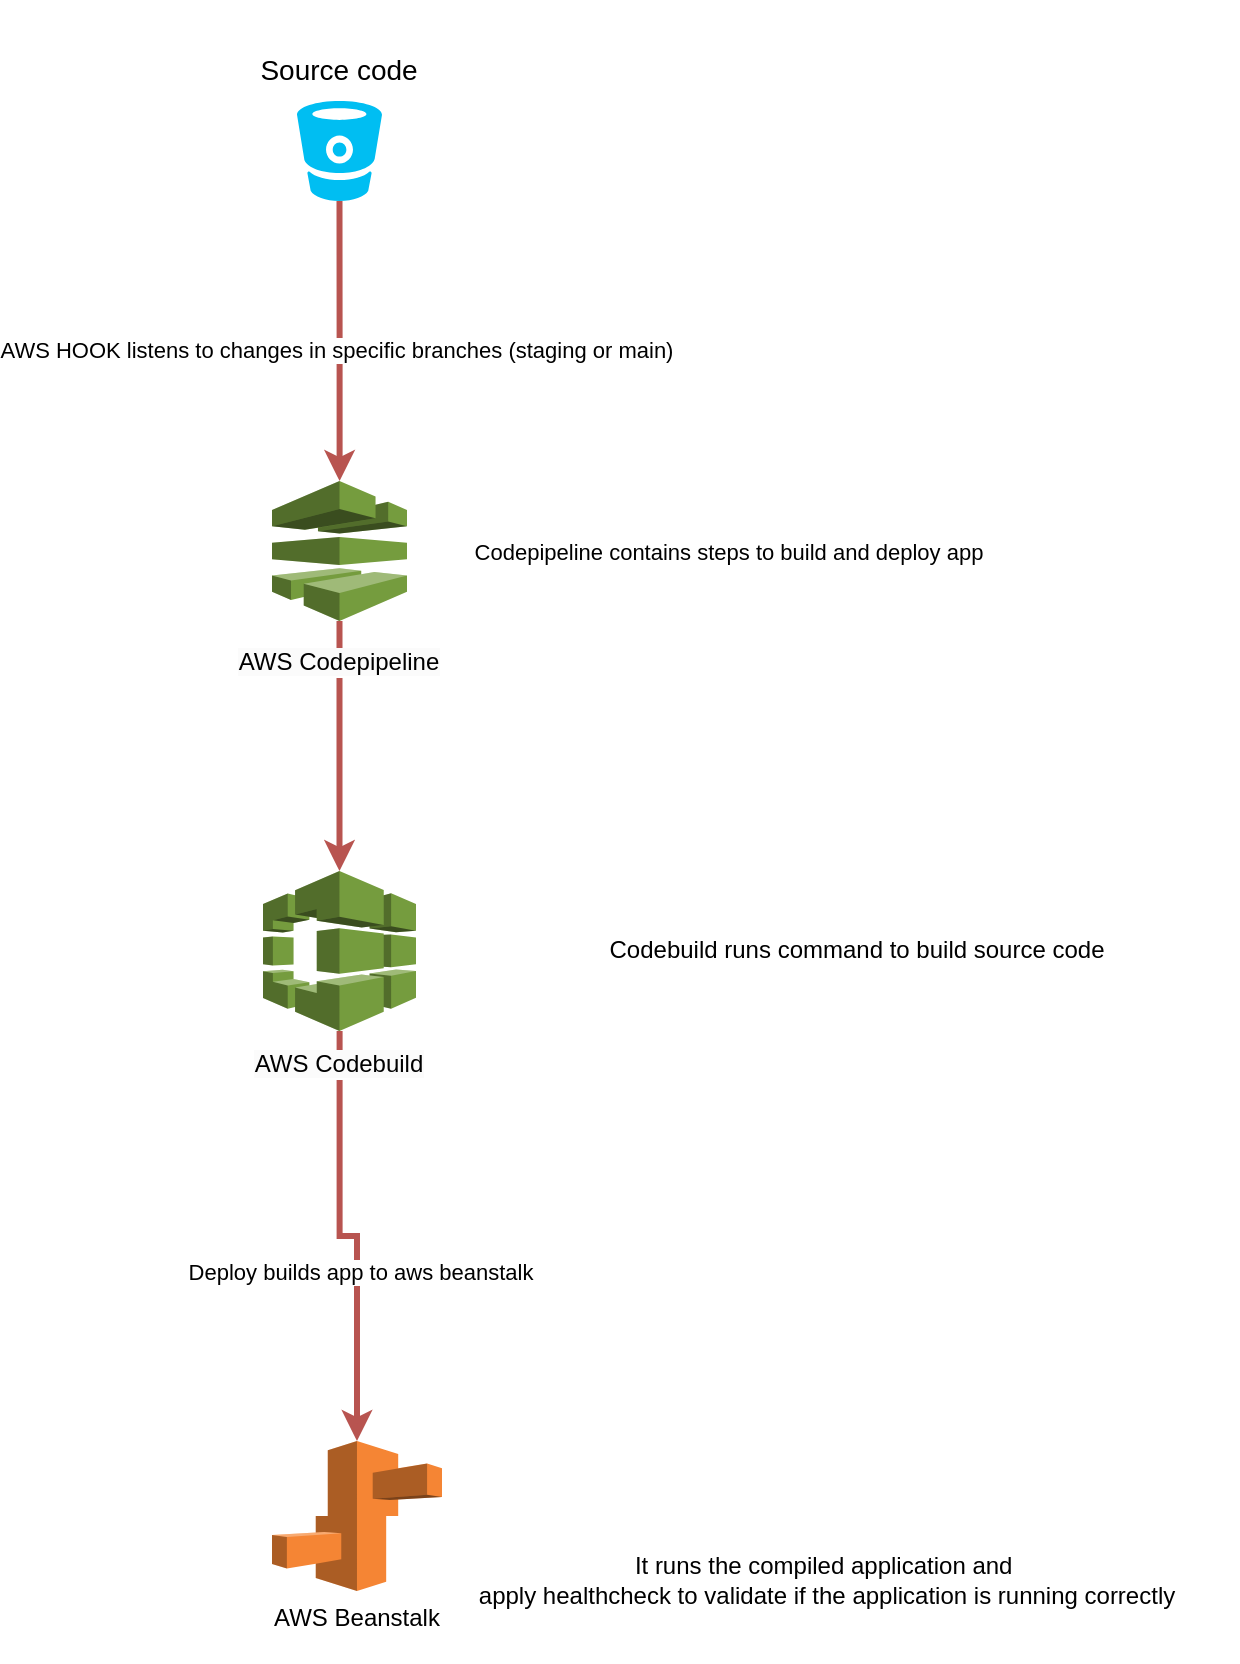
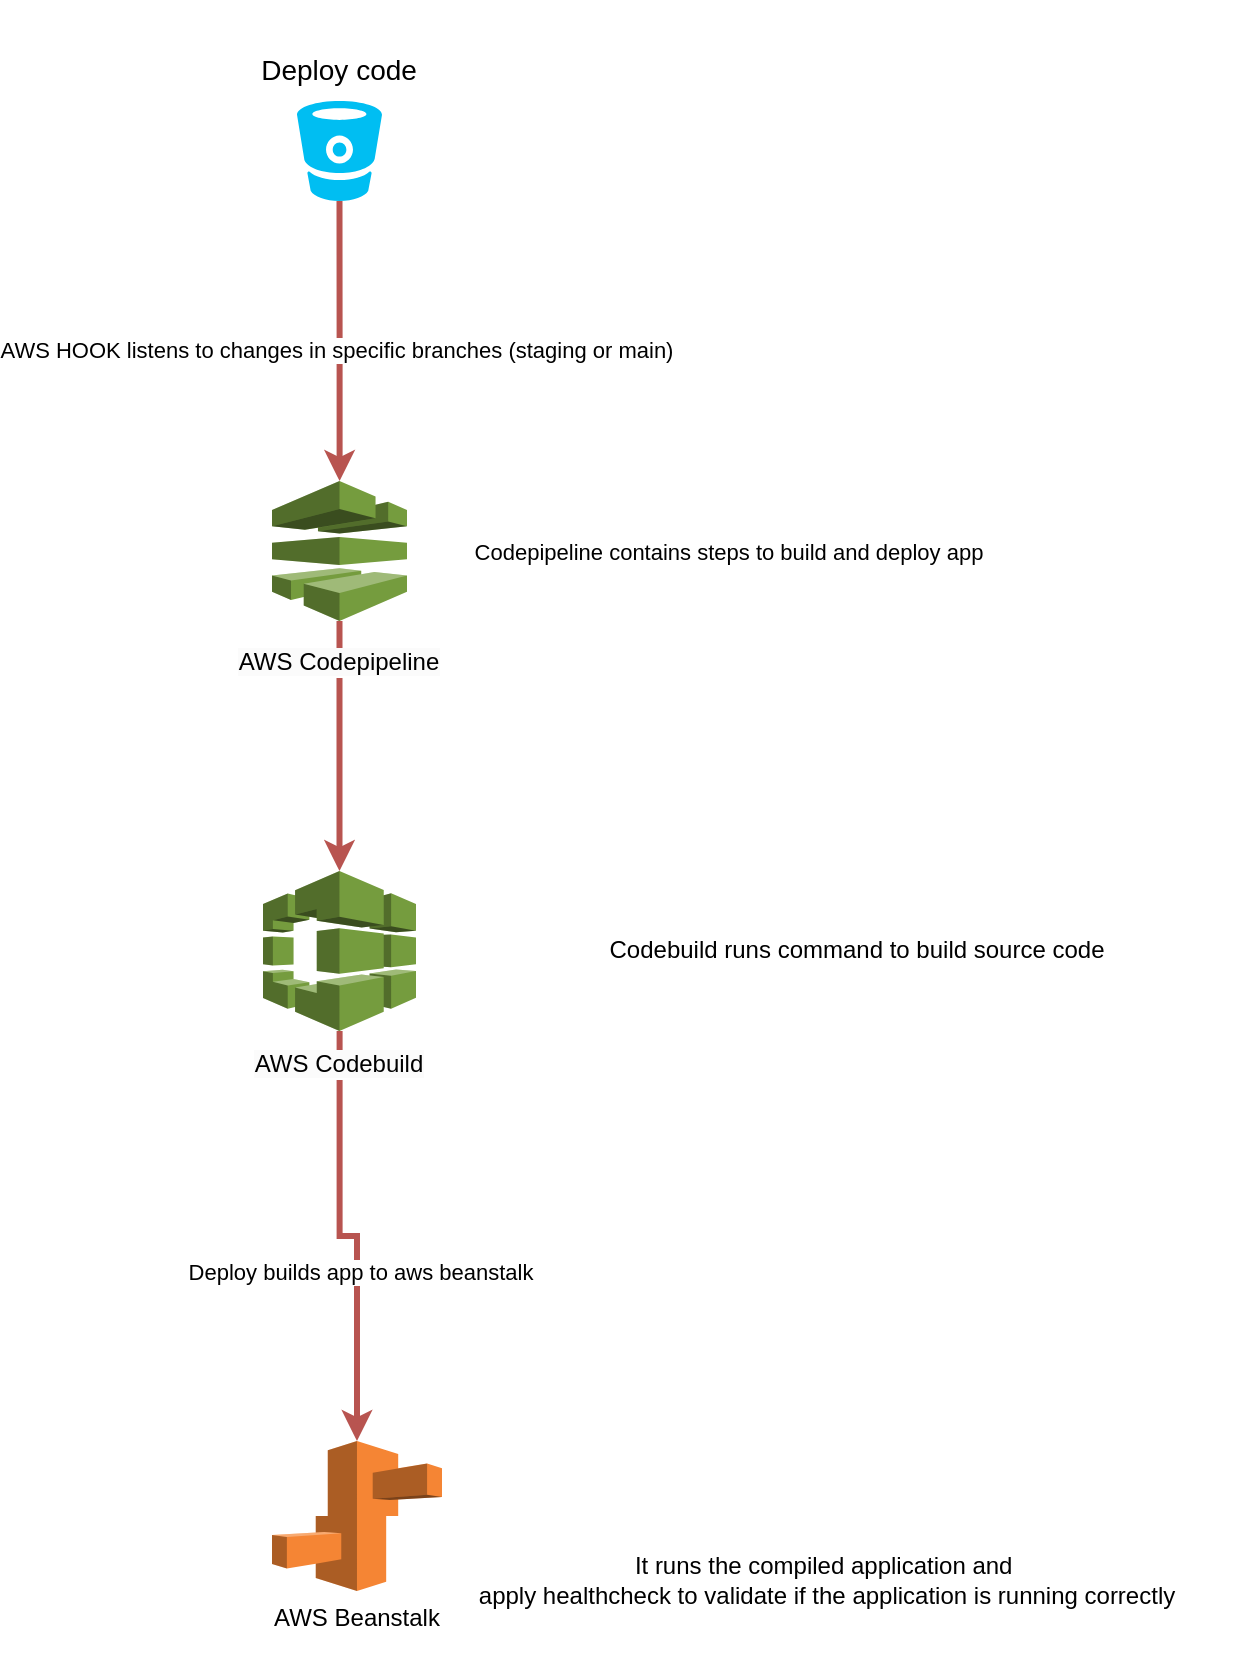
node "Source code": label "Source code" -> "Deploy code"
